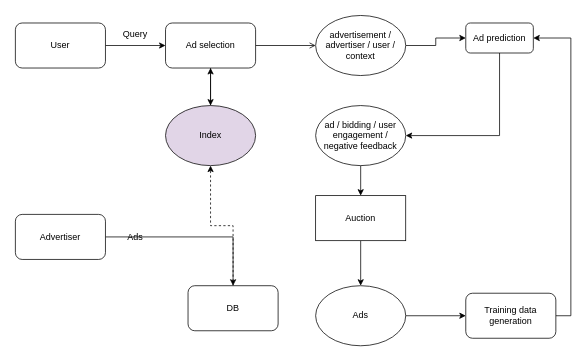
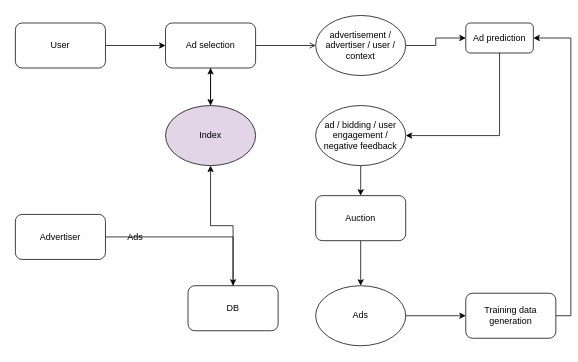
node "Query": removed
edge "DB" -> "Index": style dashed -> solid
node "Auction": shape rectangle -> rounded rectangle
